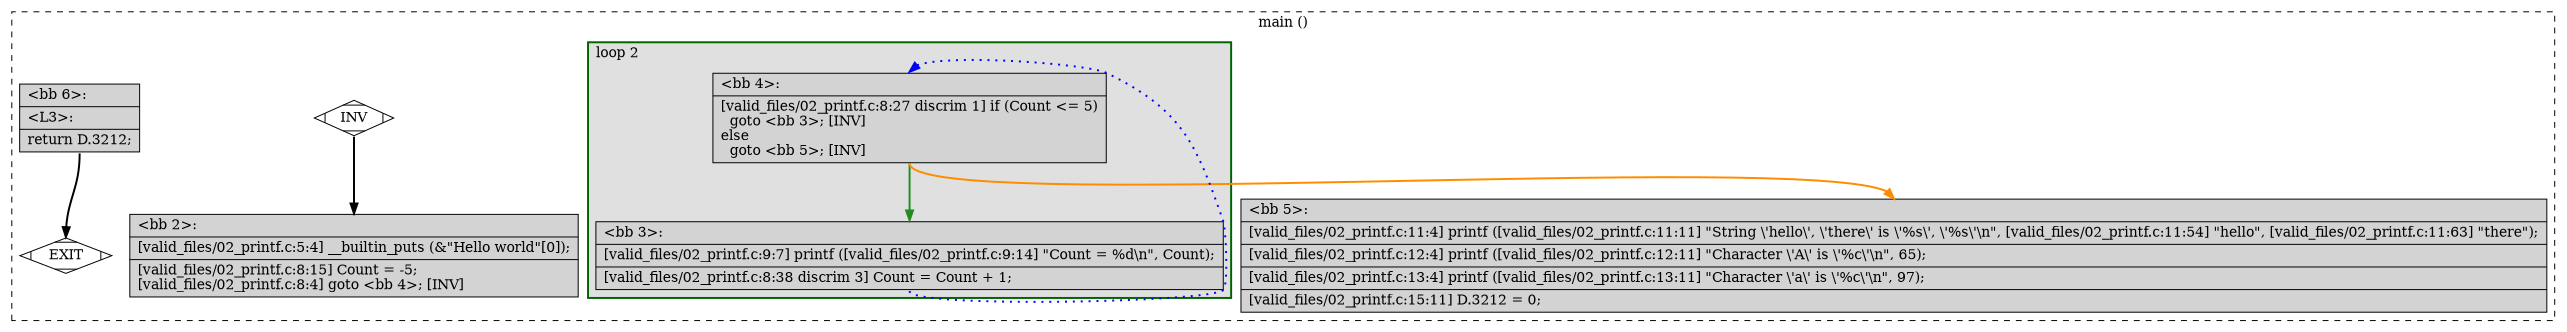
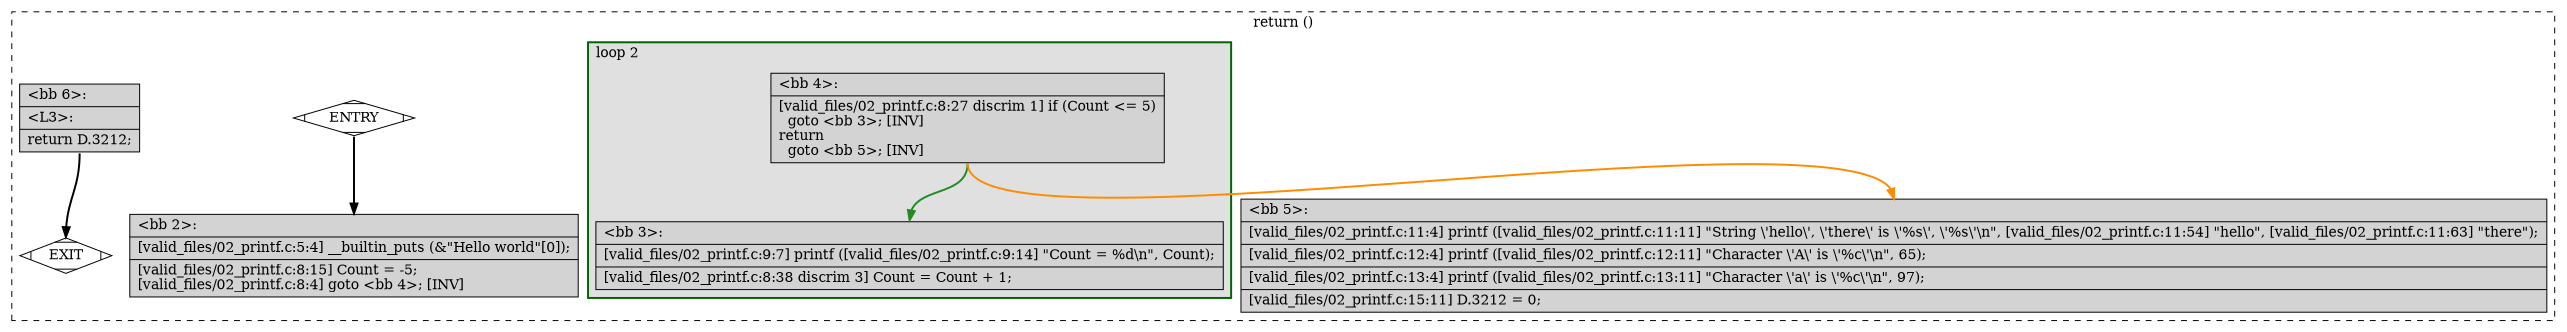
cluster "main ()": label "main ()" -> "return ()"
node "INV": label "INV" -> "ENTRY"
node "<bb 4>:": text "else" -> "return"
edge "<bb 3>:" -> "<bb 4>:": removed
